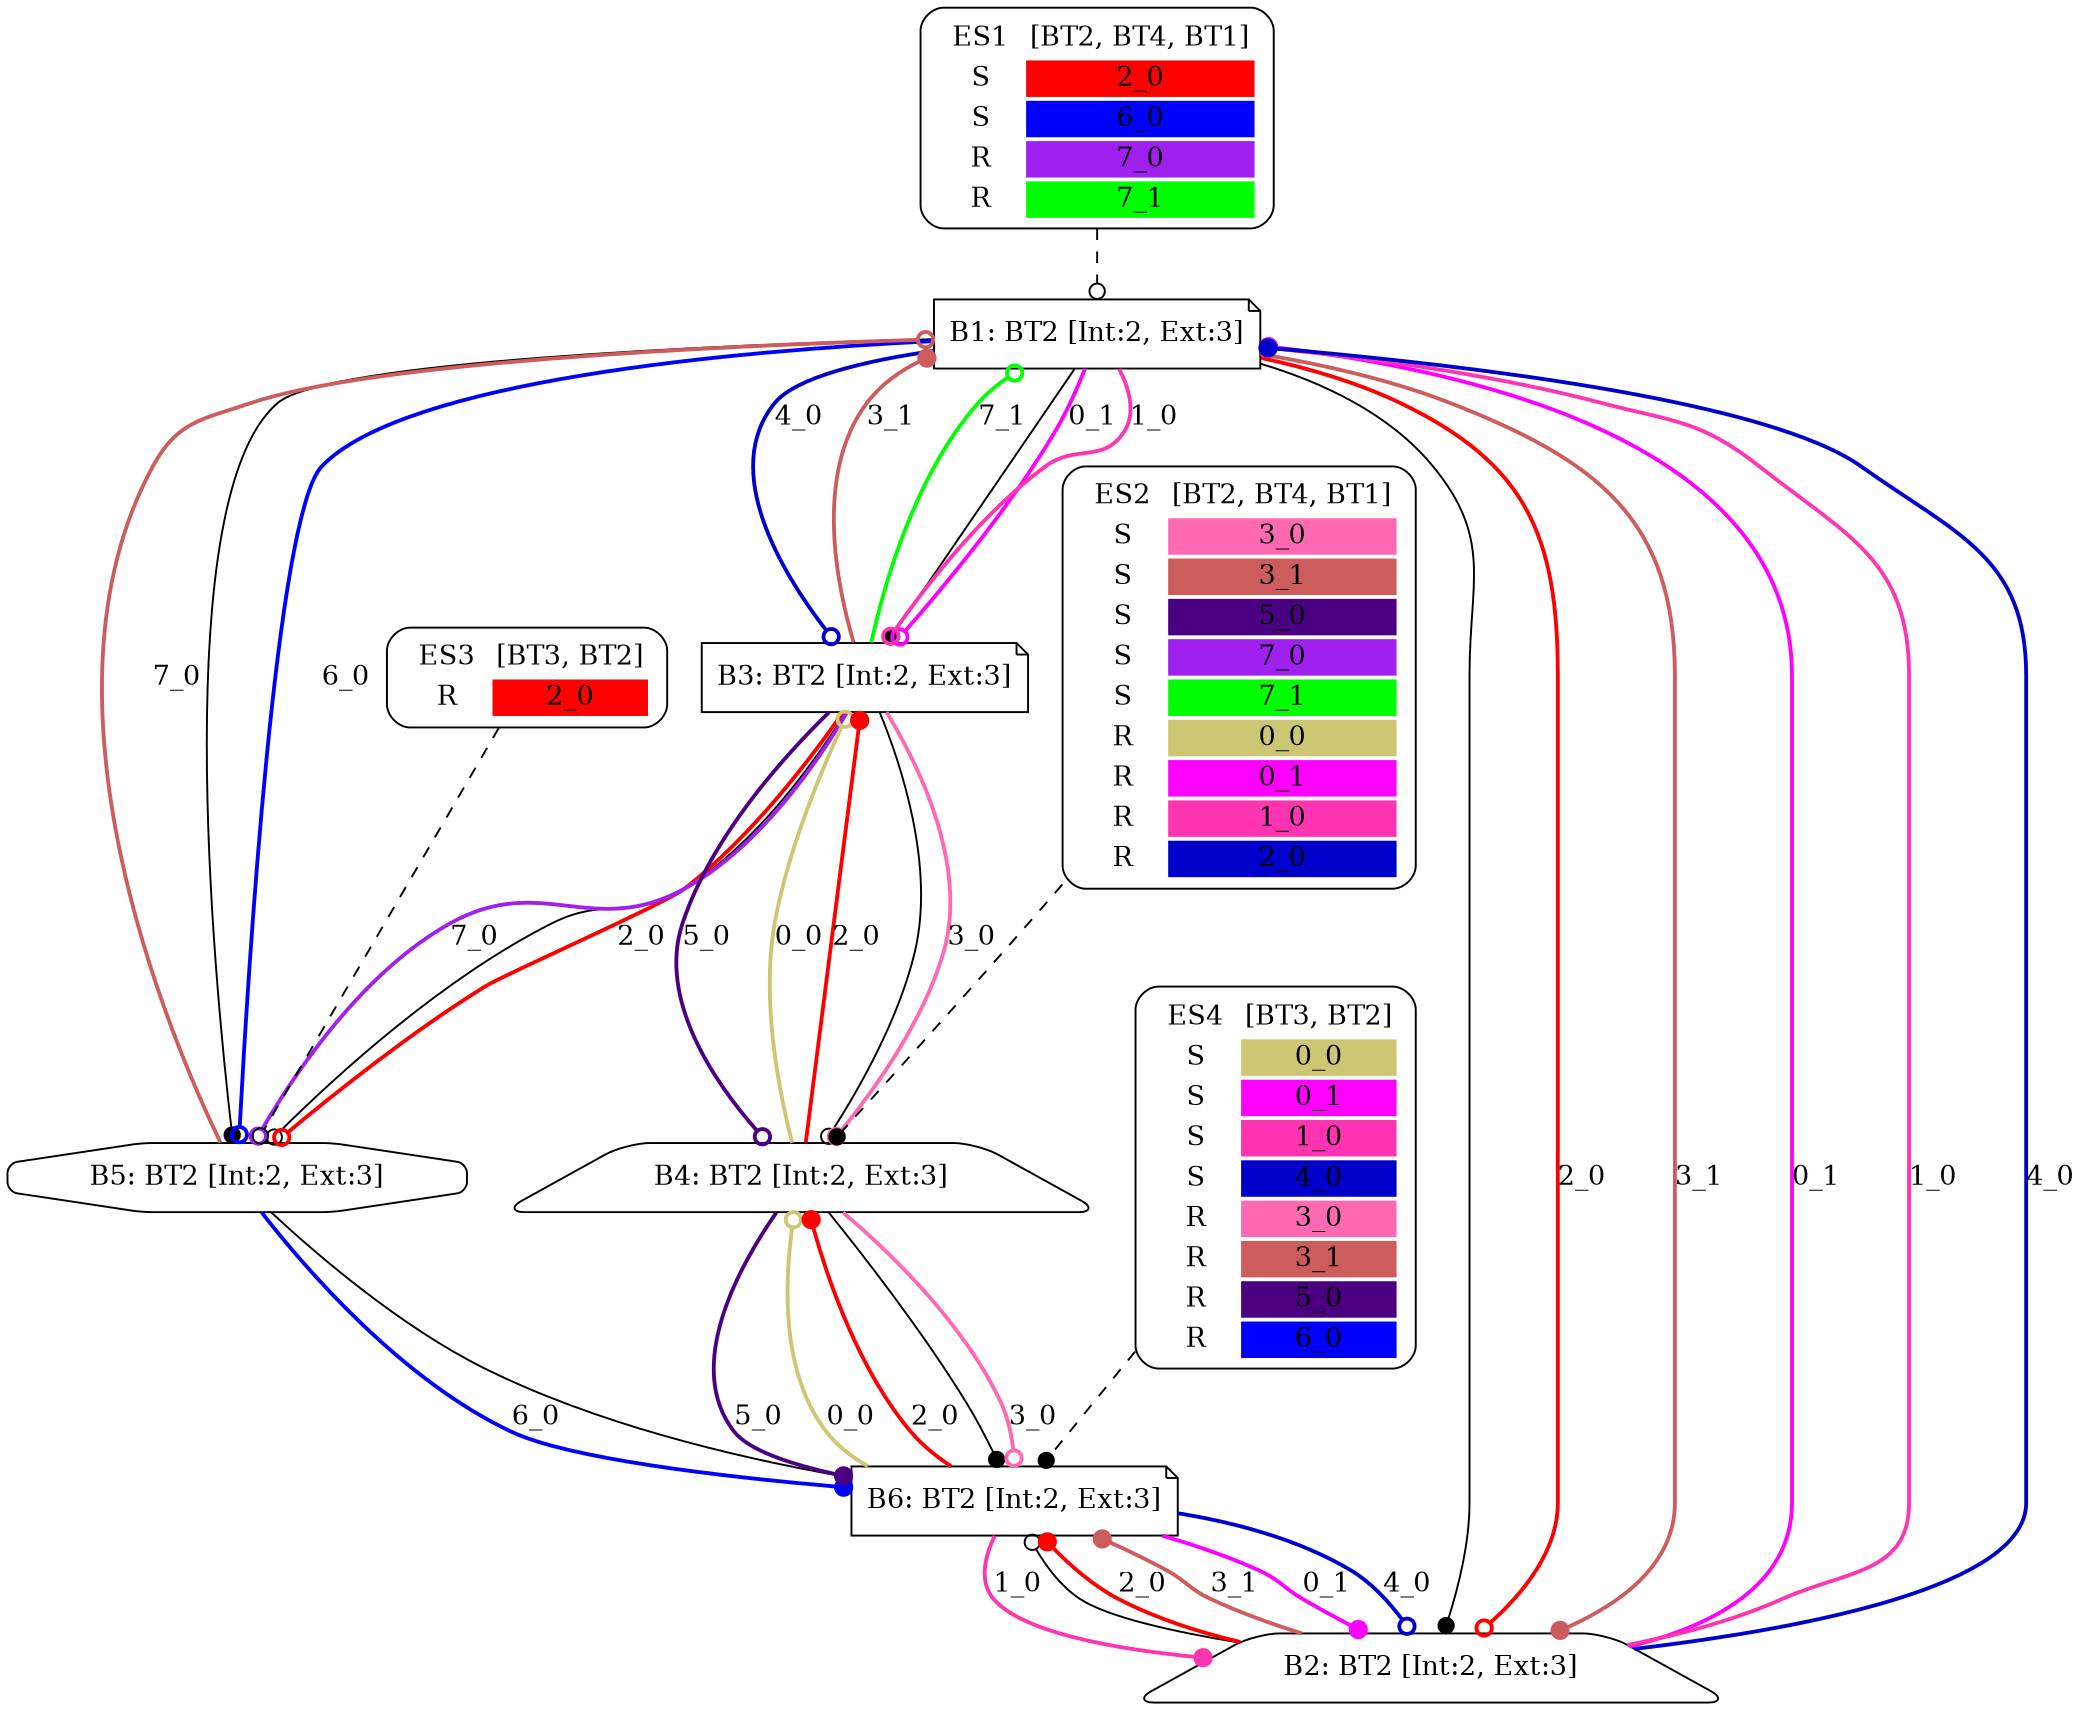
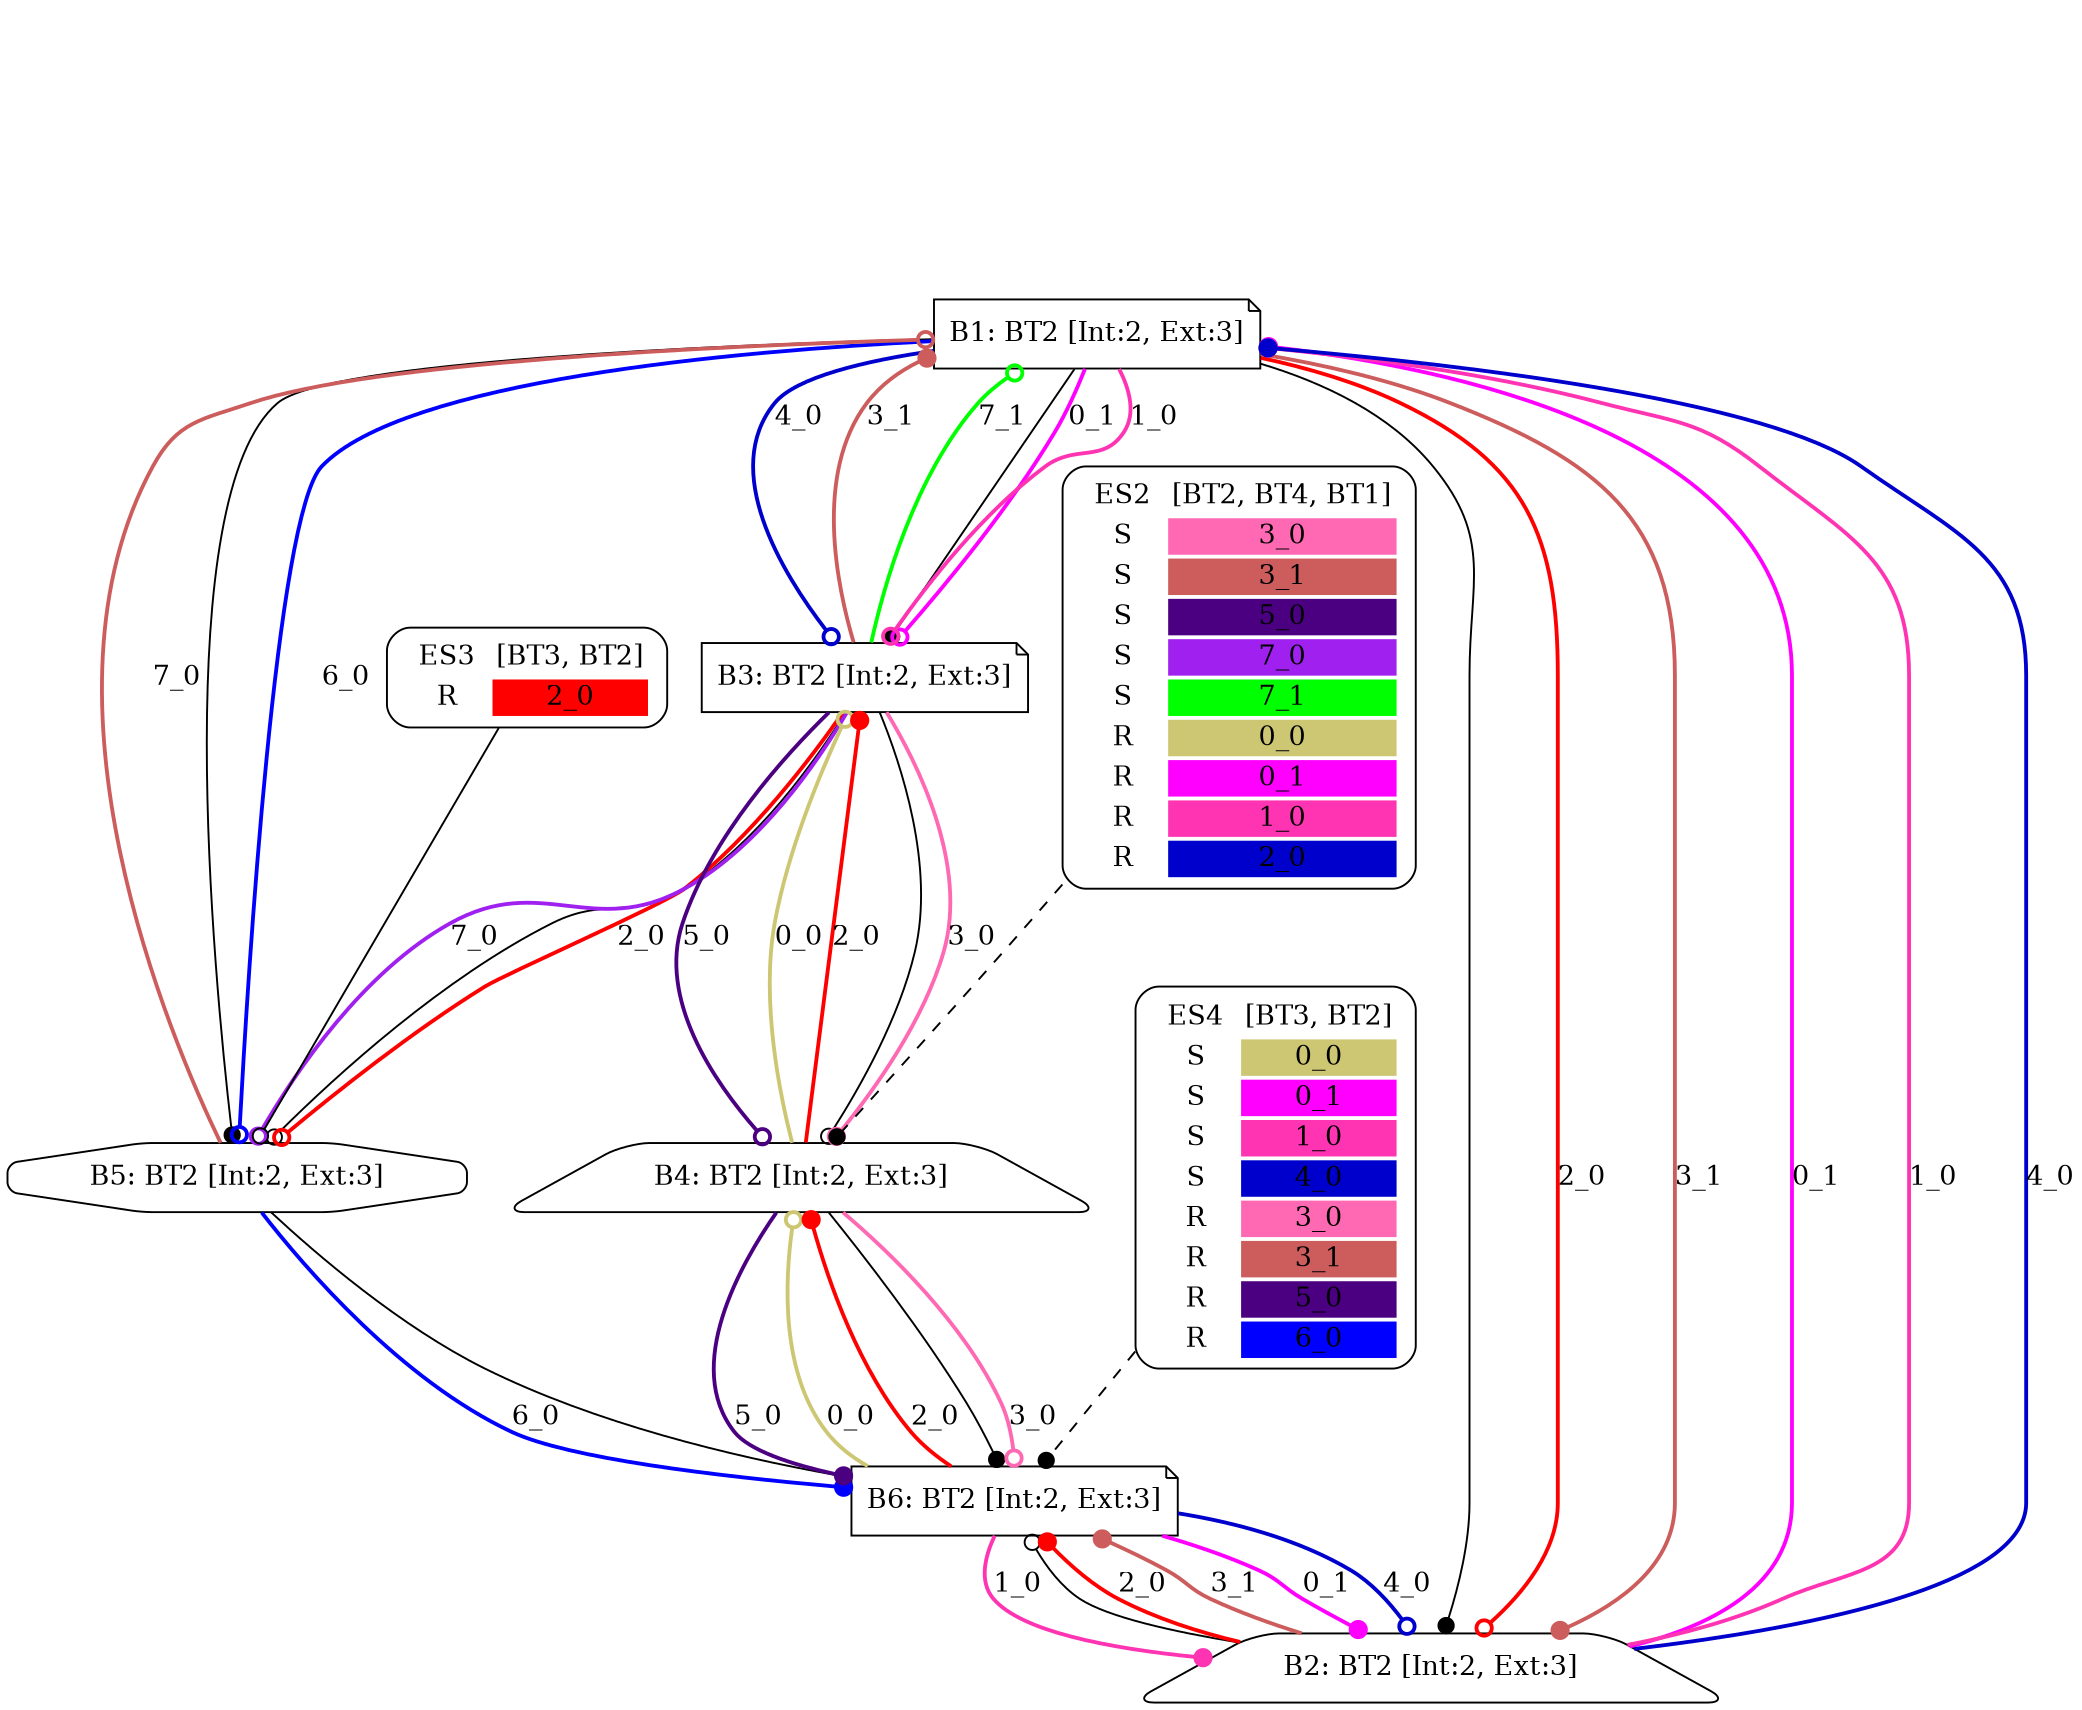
node "ES1": removed
edge "ES3" -> "B5: BT2 [Int:2, Ext:3]": style dashed -> solid
